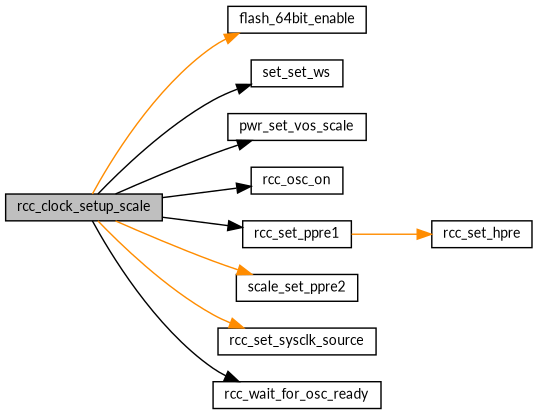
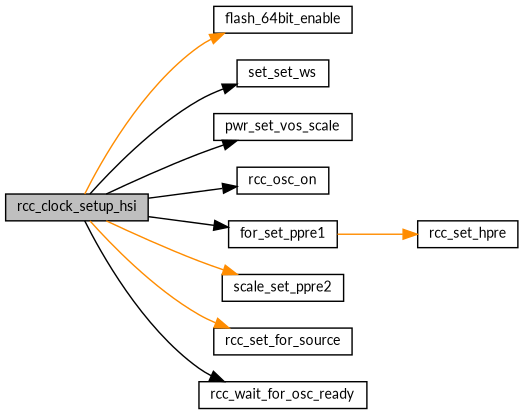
node "rcc_clock_setup_scale": label "rcc_clock_setup_scale" -> "rcc_clock_setup_hsi"
node "rcc_set_ppre1": label "rcc_set_ppre1" -> "for_set_ppre1"
node "rcc_set_sysclk_source": label "rcc_set_sysclk_source" -> "rcc_set_for_source"
